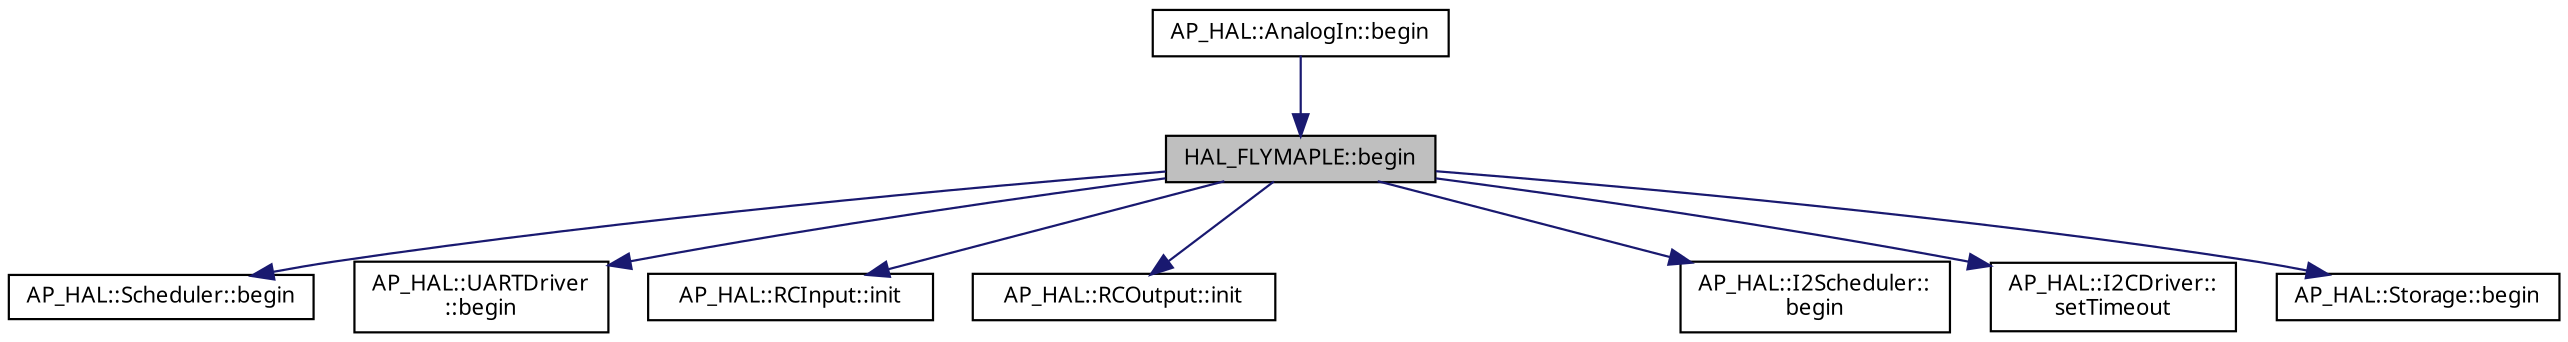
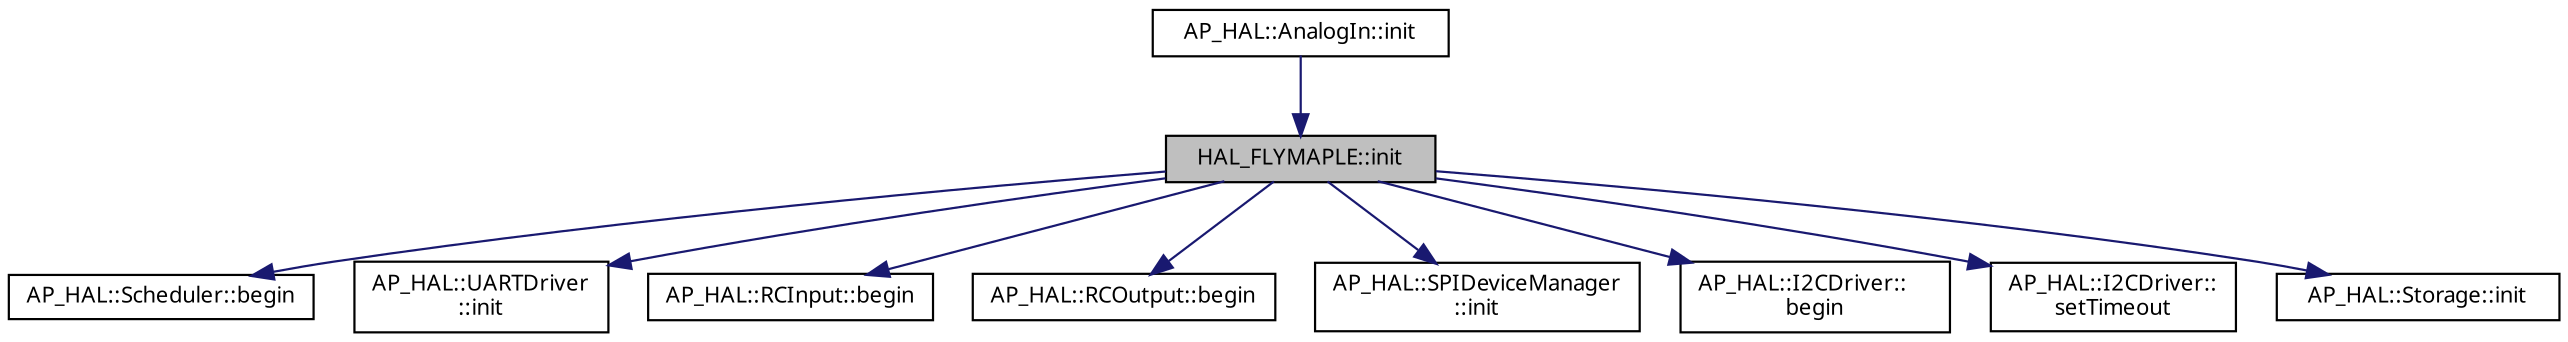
node "AP_HAL::AnalogIn::begin": label "AP_HAL::AnalogIn::begin" -> "AP_HAL::AnalogIn::init"
node "HAL_FLYMAPLE::begin": label "HAL_FLYMAPLE::begin" -> "HAL_FLYMAPLE::init"
node "AP_HAL::UARTDriver ::begin": label "AP_HAL::UARTDriver ::begin" -> "AP_HAL::UARTDriver ::init"
node "AP_HAL::RCInput::init": label "AP_HAL::RCInput::init" -> "AP_HAL::RCInput::begin"
node "AP_HAL::RCOutput::init": label "AP_HAL::RCOutput::init" -> "AP_HAL::RCOutput::begin"
node "AP_HAL::SPIDeviceManager ::init": added
node "AP_HAL::I2Scheduler:: begin": label "AP_HAL::I2Scheduler:: begin" -> "AP_HAL::I2CDriver:: begin"
node "AP_HAL::Storage::begin": label "AP_HAL::Storage::begin" -> "AP_HAL::Storage::init"
